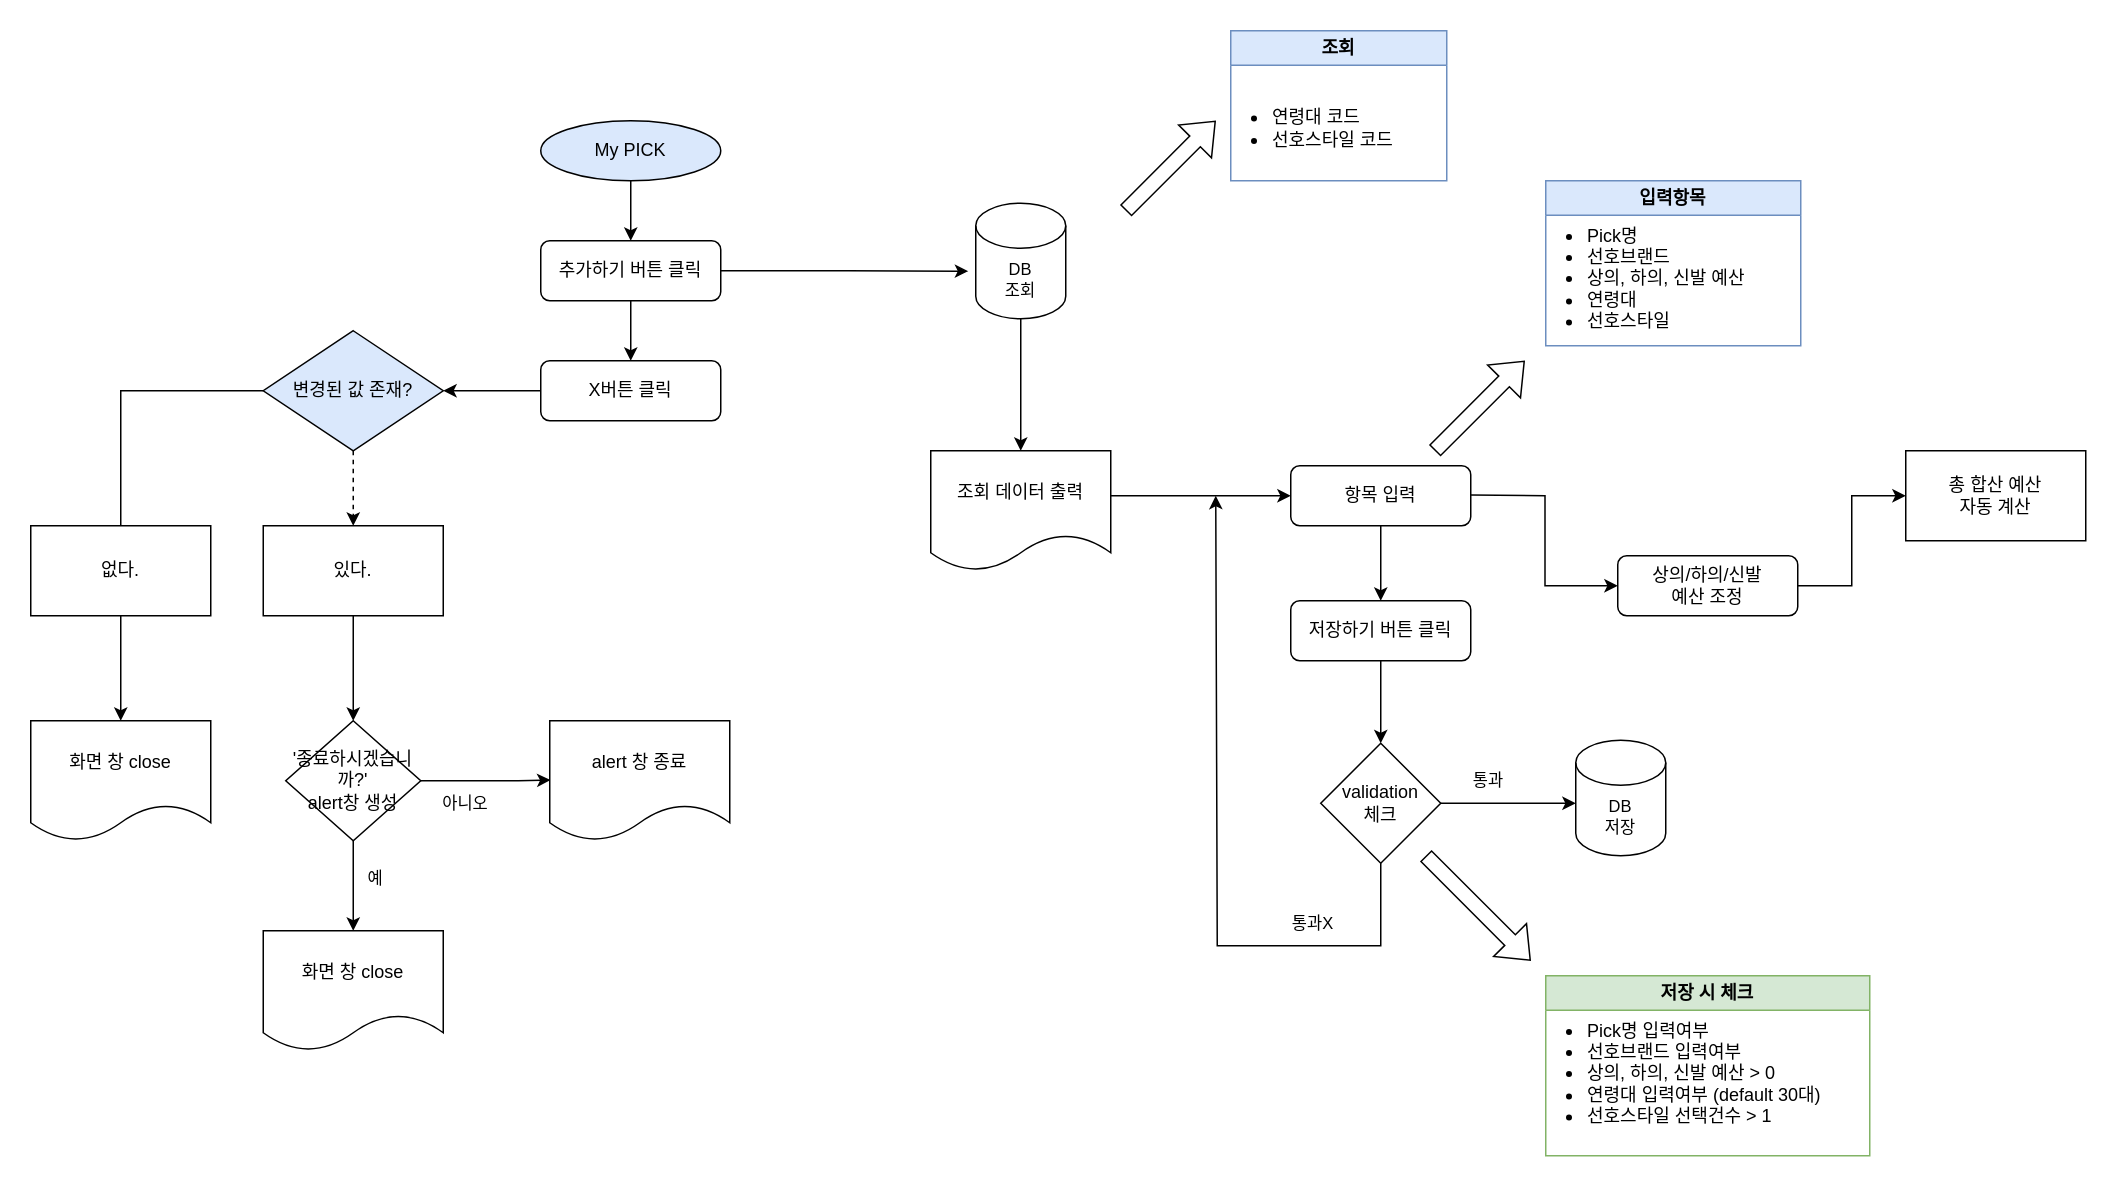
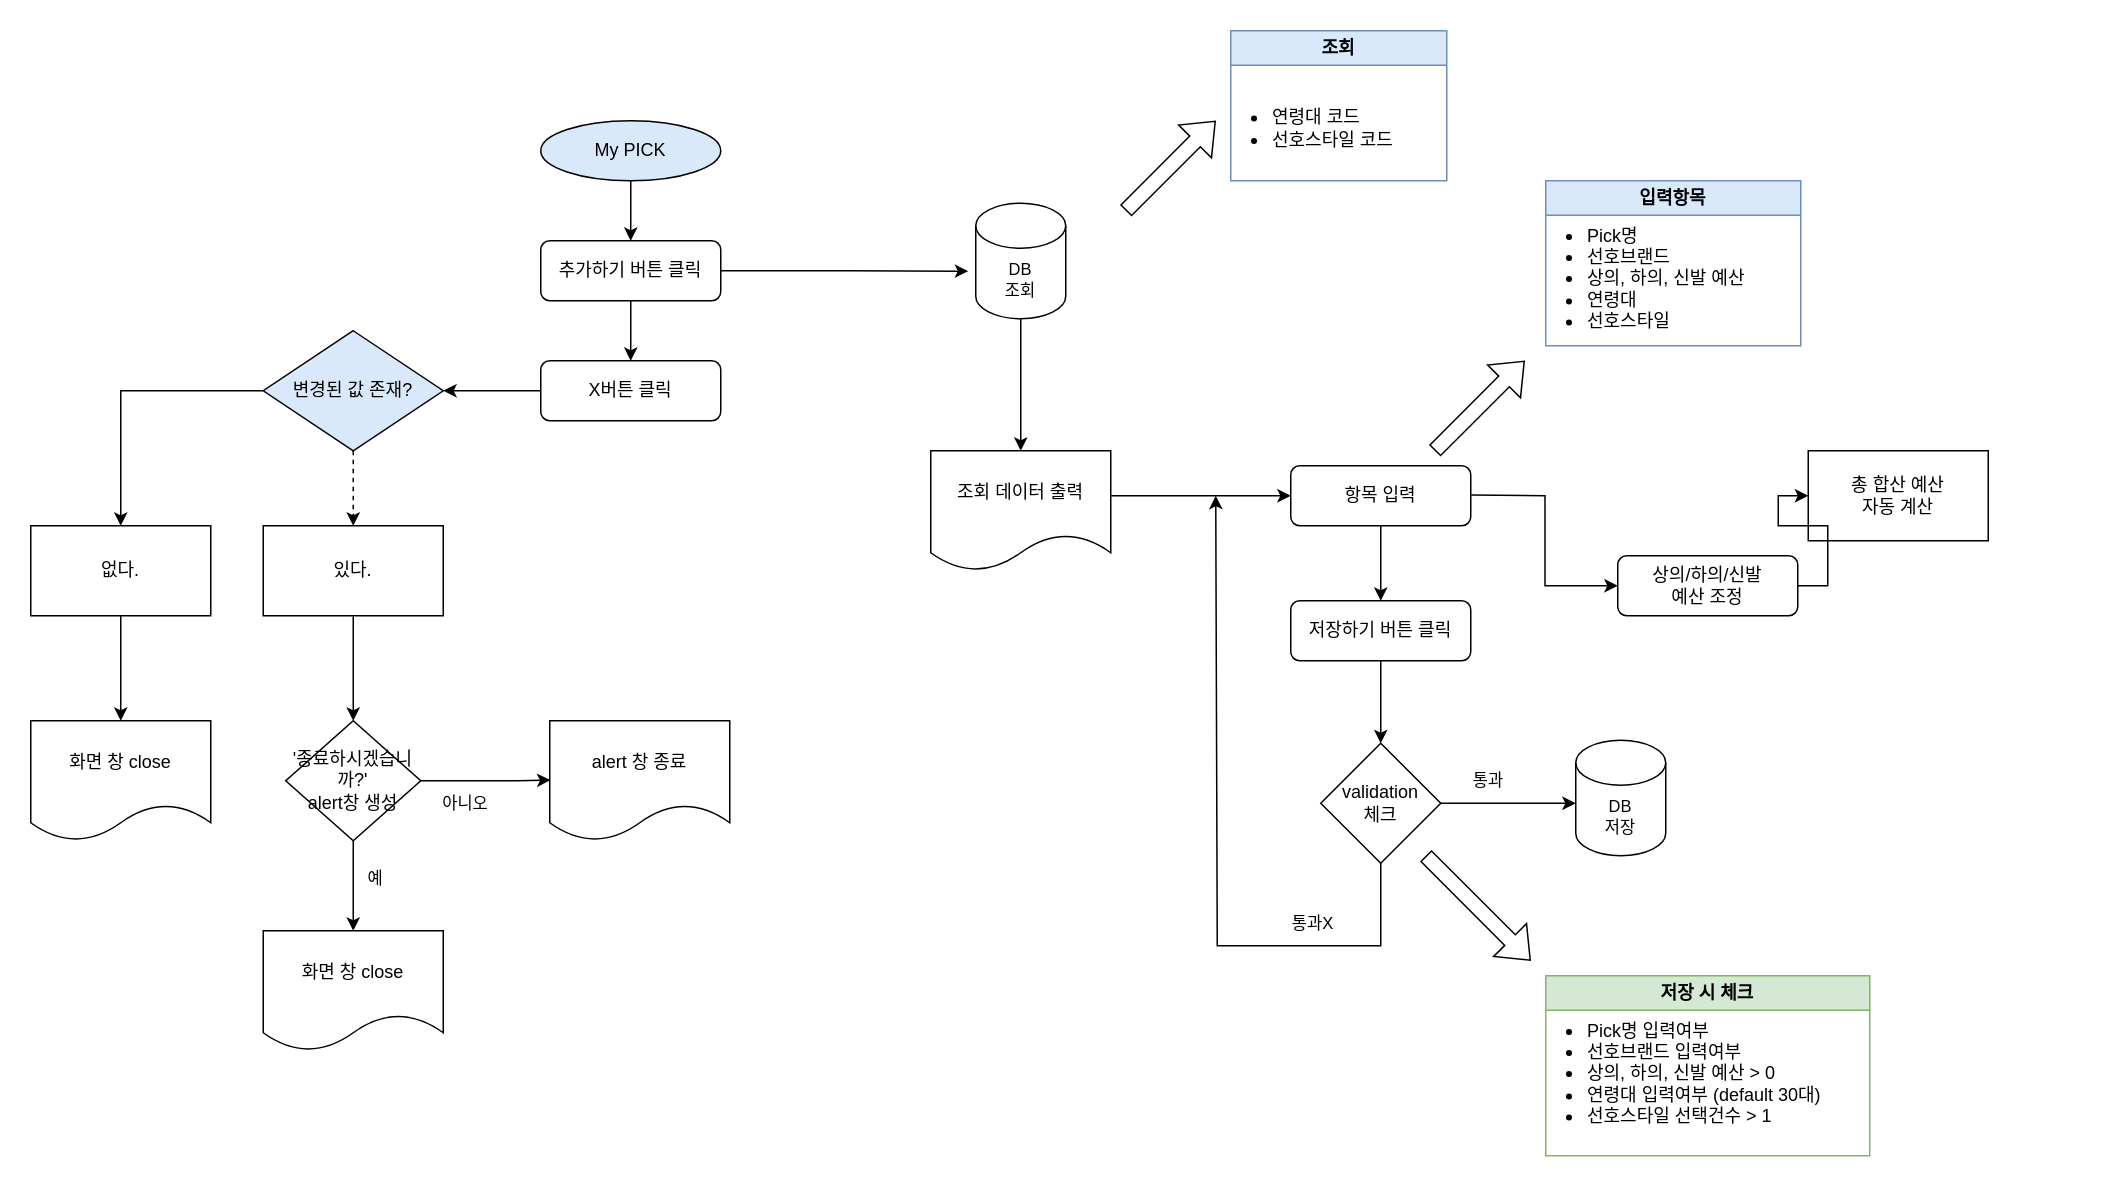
node "총 합산 예산 자동 계산": moved (1996, 496) -> (1898, 496)
edge "변경된 값 존재?" -- "없다.": arrowhead none -> classic
